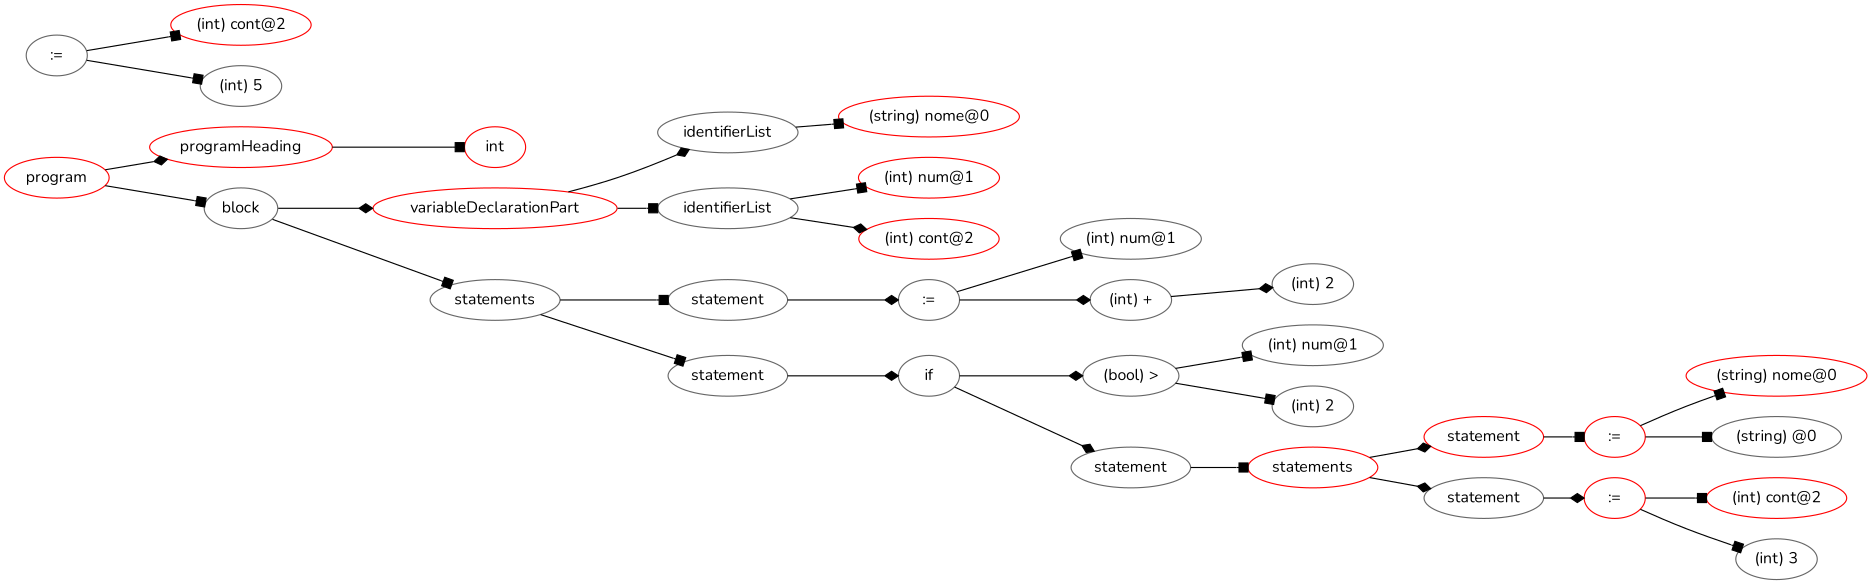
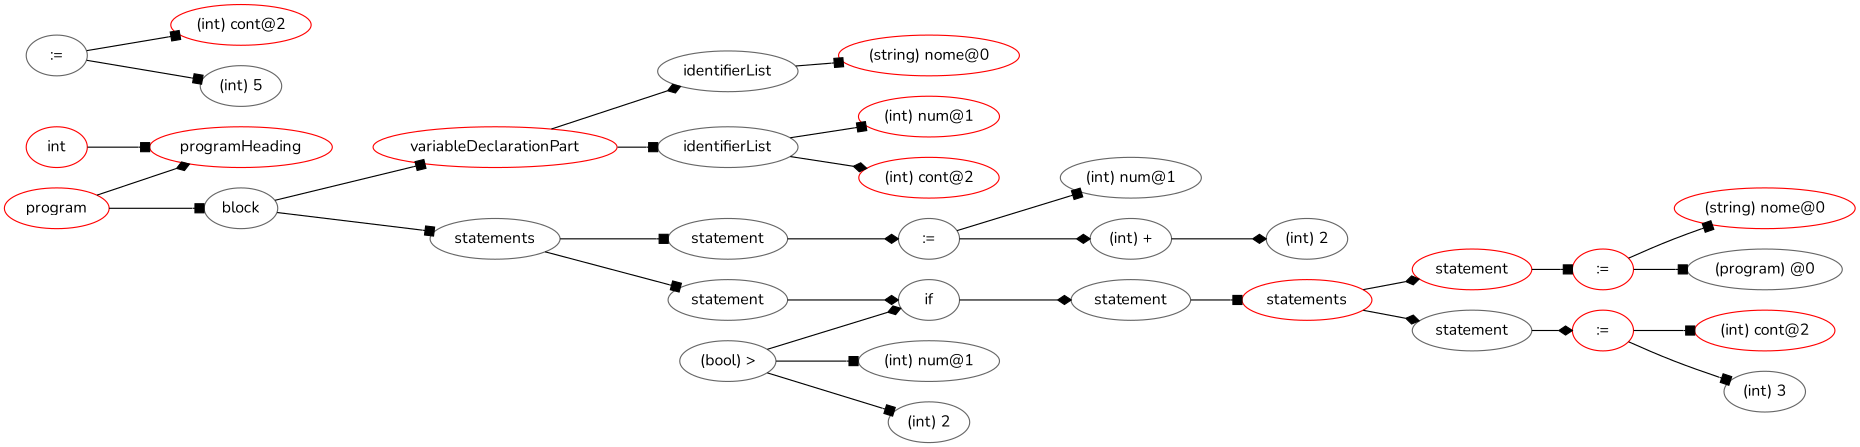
edge "programHeading" -> "int": reversed
edge "block" -> "variableDeclarationPart": arrowhead diamond -> box
edge "if" -> "(bool) >": reversed
node "(string) @0": label "(string) @0" -> "(program) @0"
